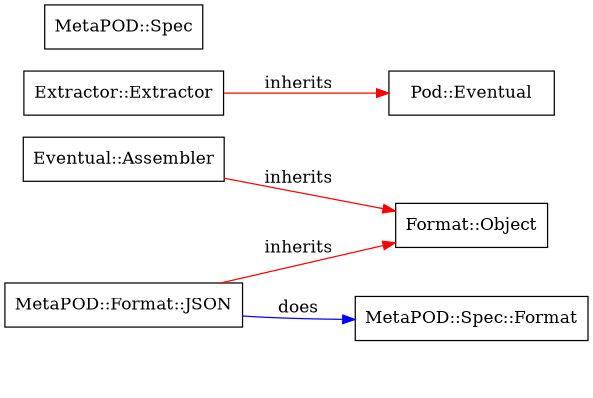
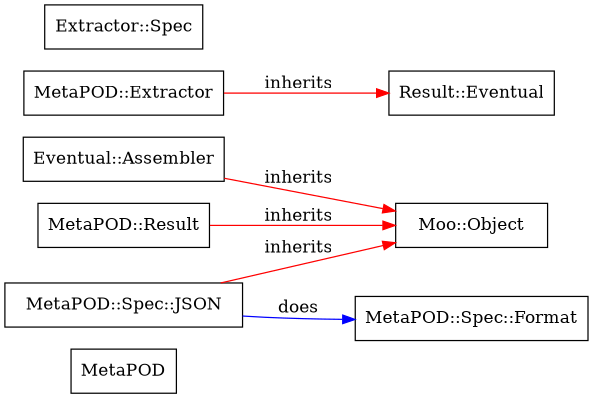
node "MetaPOD::Spec": label "MetaPOD::Spec" -> "Extractor::Spec"
node "Extractor::Extractor": label "Extractor::Extractor" -> "MetaPOD::Extractor"
node "Pod::Eventual": label "Pod::Eventual" -> "Result::Eventual"
node "MetaPOD::Result": added
node "Format::Object": label "Format::Object" -> "Moo::Object"
node "MetaPOD::Format::JSON": label "MetaPOD::Format::JSON" -> "MetaPOD::Spec::JSON"
node "MetaPOD": added
